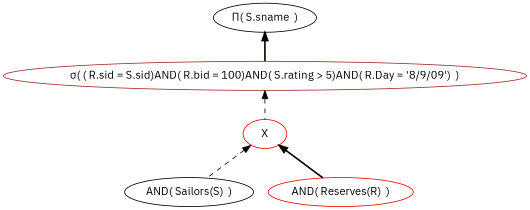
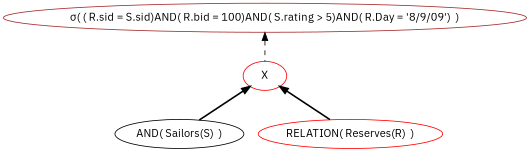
node "Π( S.sname  )": removed
edge "AND( Sailors(S)  )" -> "X": style dashed -> bold
node "AND( Reserves(R)  )": label "AND( Reserves(R)  )" -> "RELATION( Reserves(R)  )"
